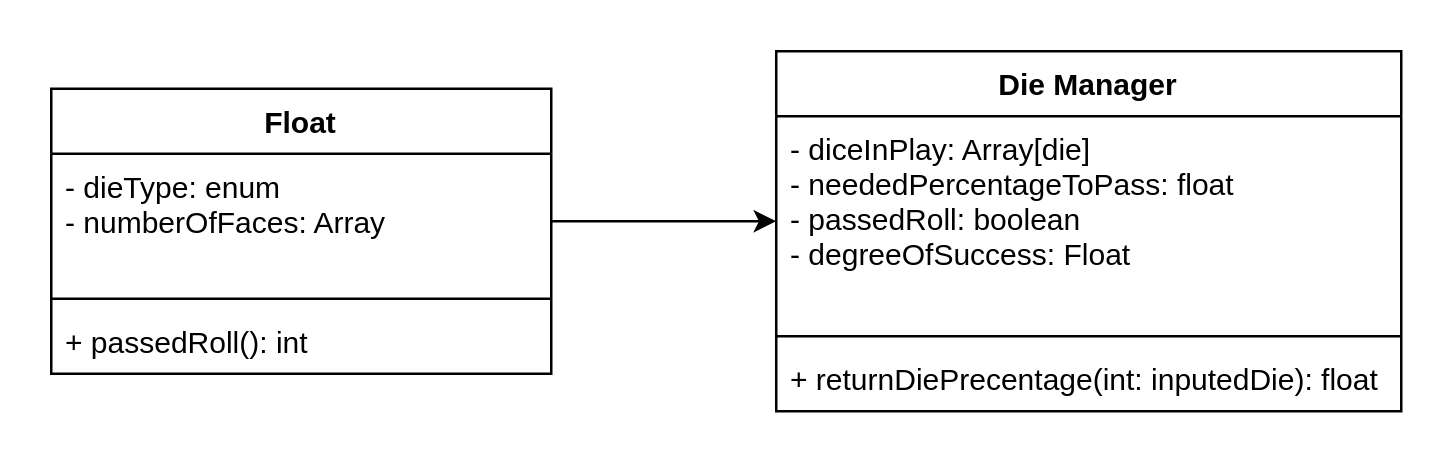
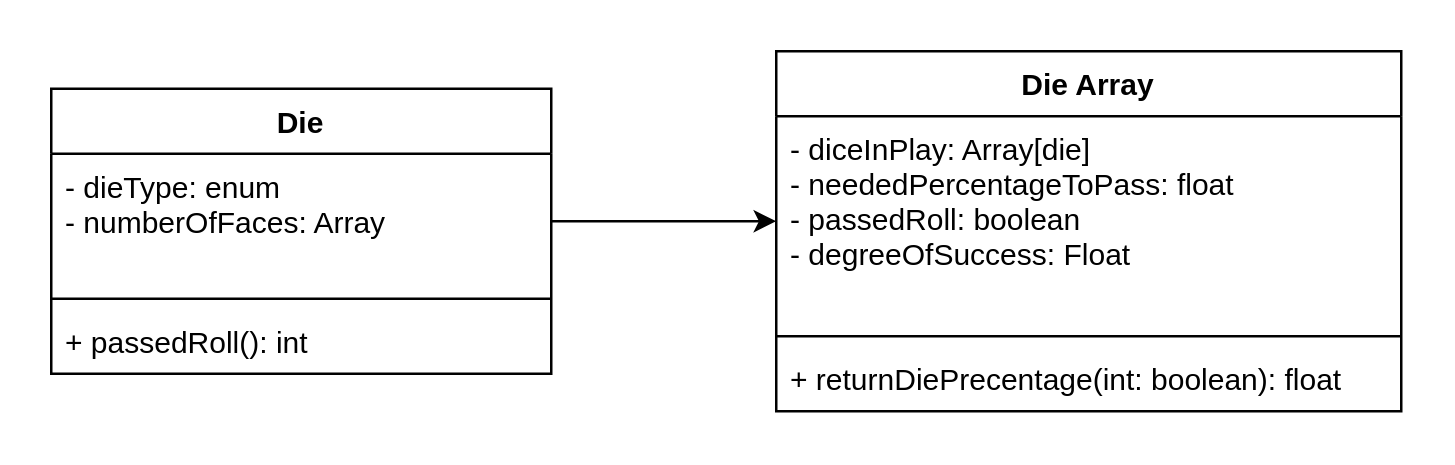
node "Die Manager": label "Die Manager" -> "Die Array"
node "Float": label "Float" -> "Die"
node "+ returnDiePrecentage(int: inputedDie): float": label "+ returnDiePrecentage(int: inputedDie): float" -> "+ returnDiePrecentage(int: boolean): float"
